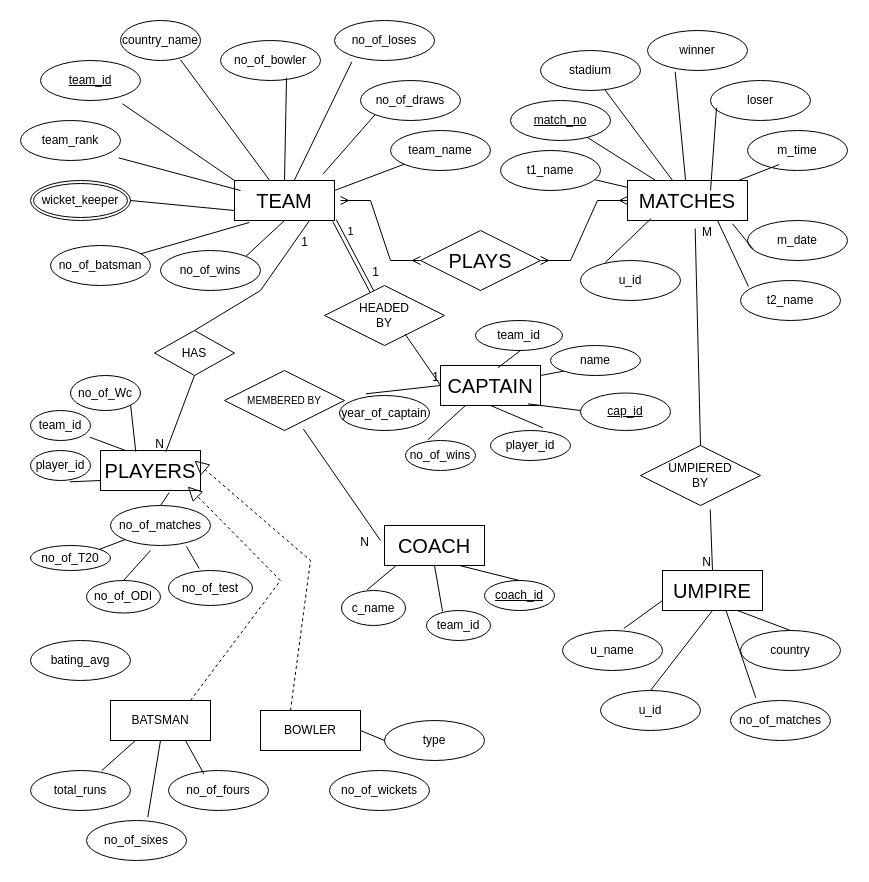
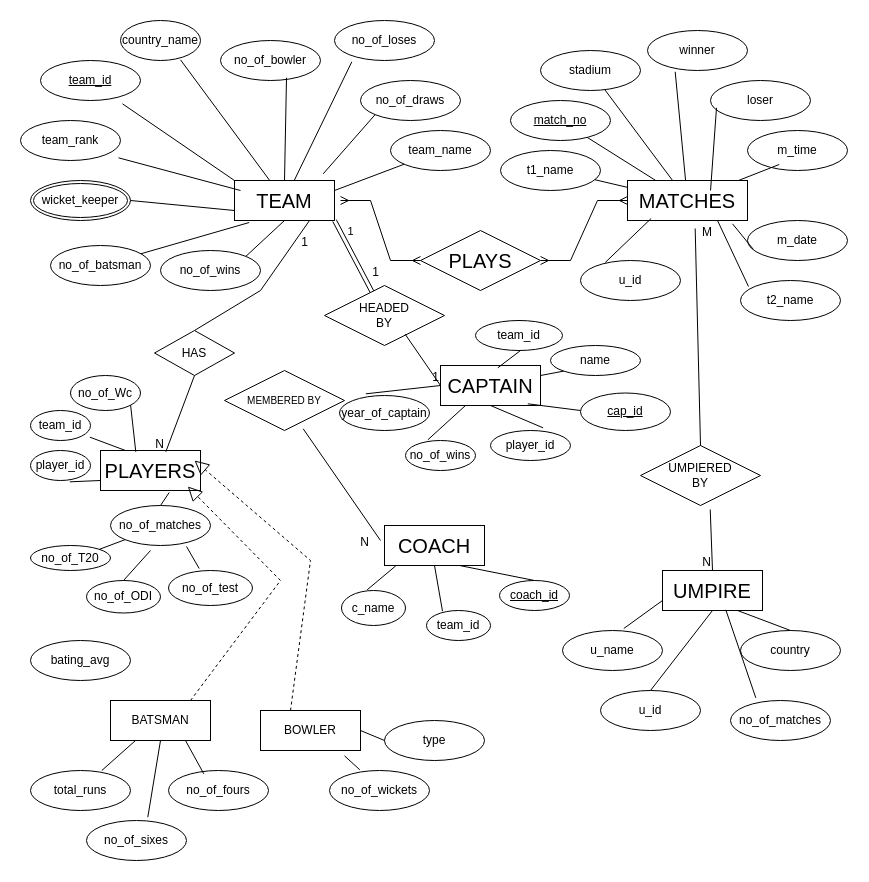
node "coach_id": moved (520, 596) -> (535, 596)
edge "BOWLER" -- "no_of_wickets": added
